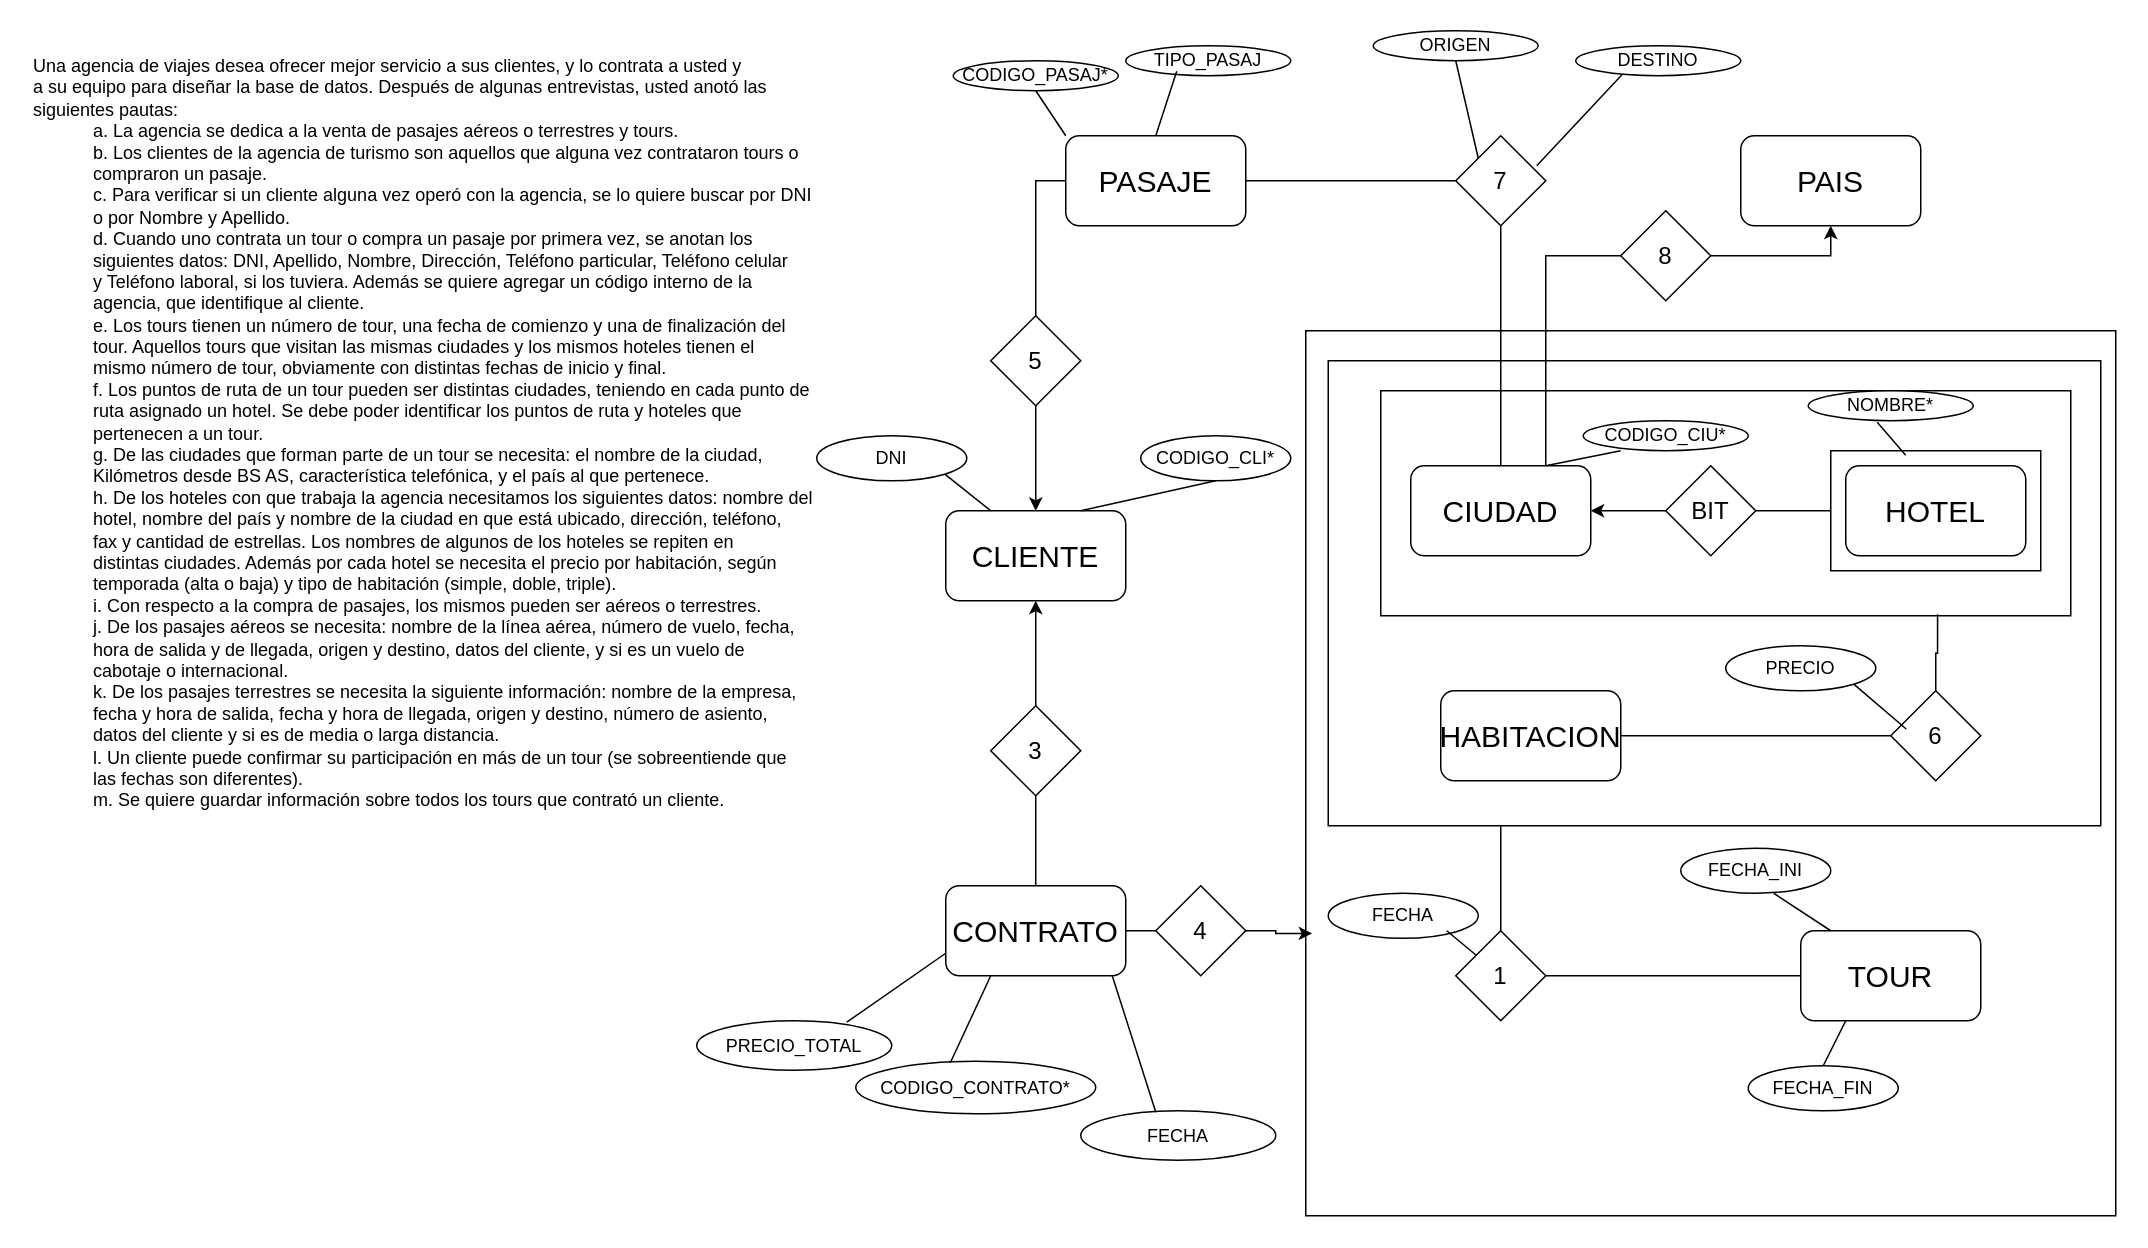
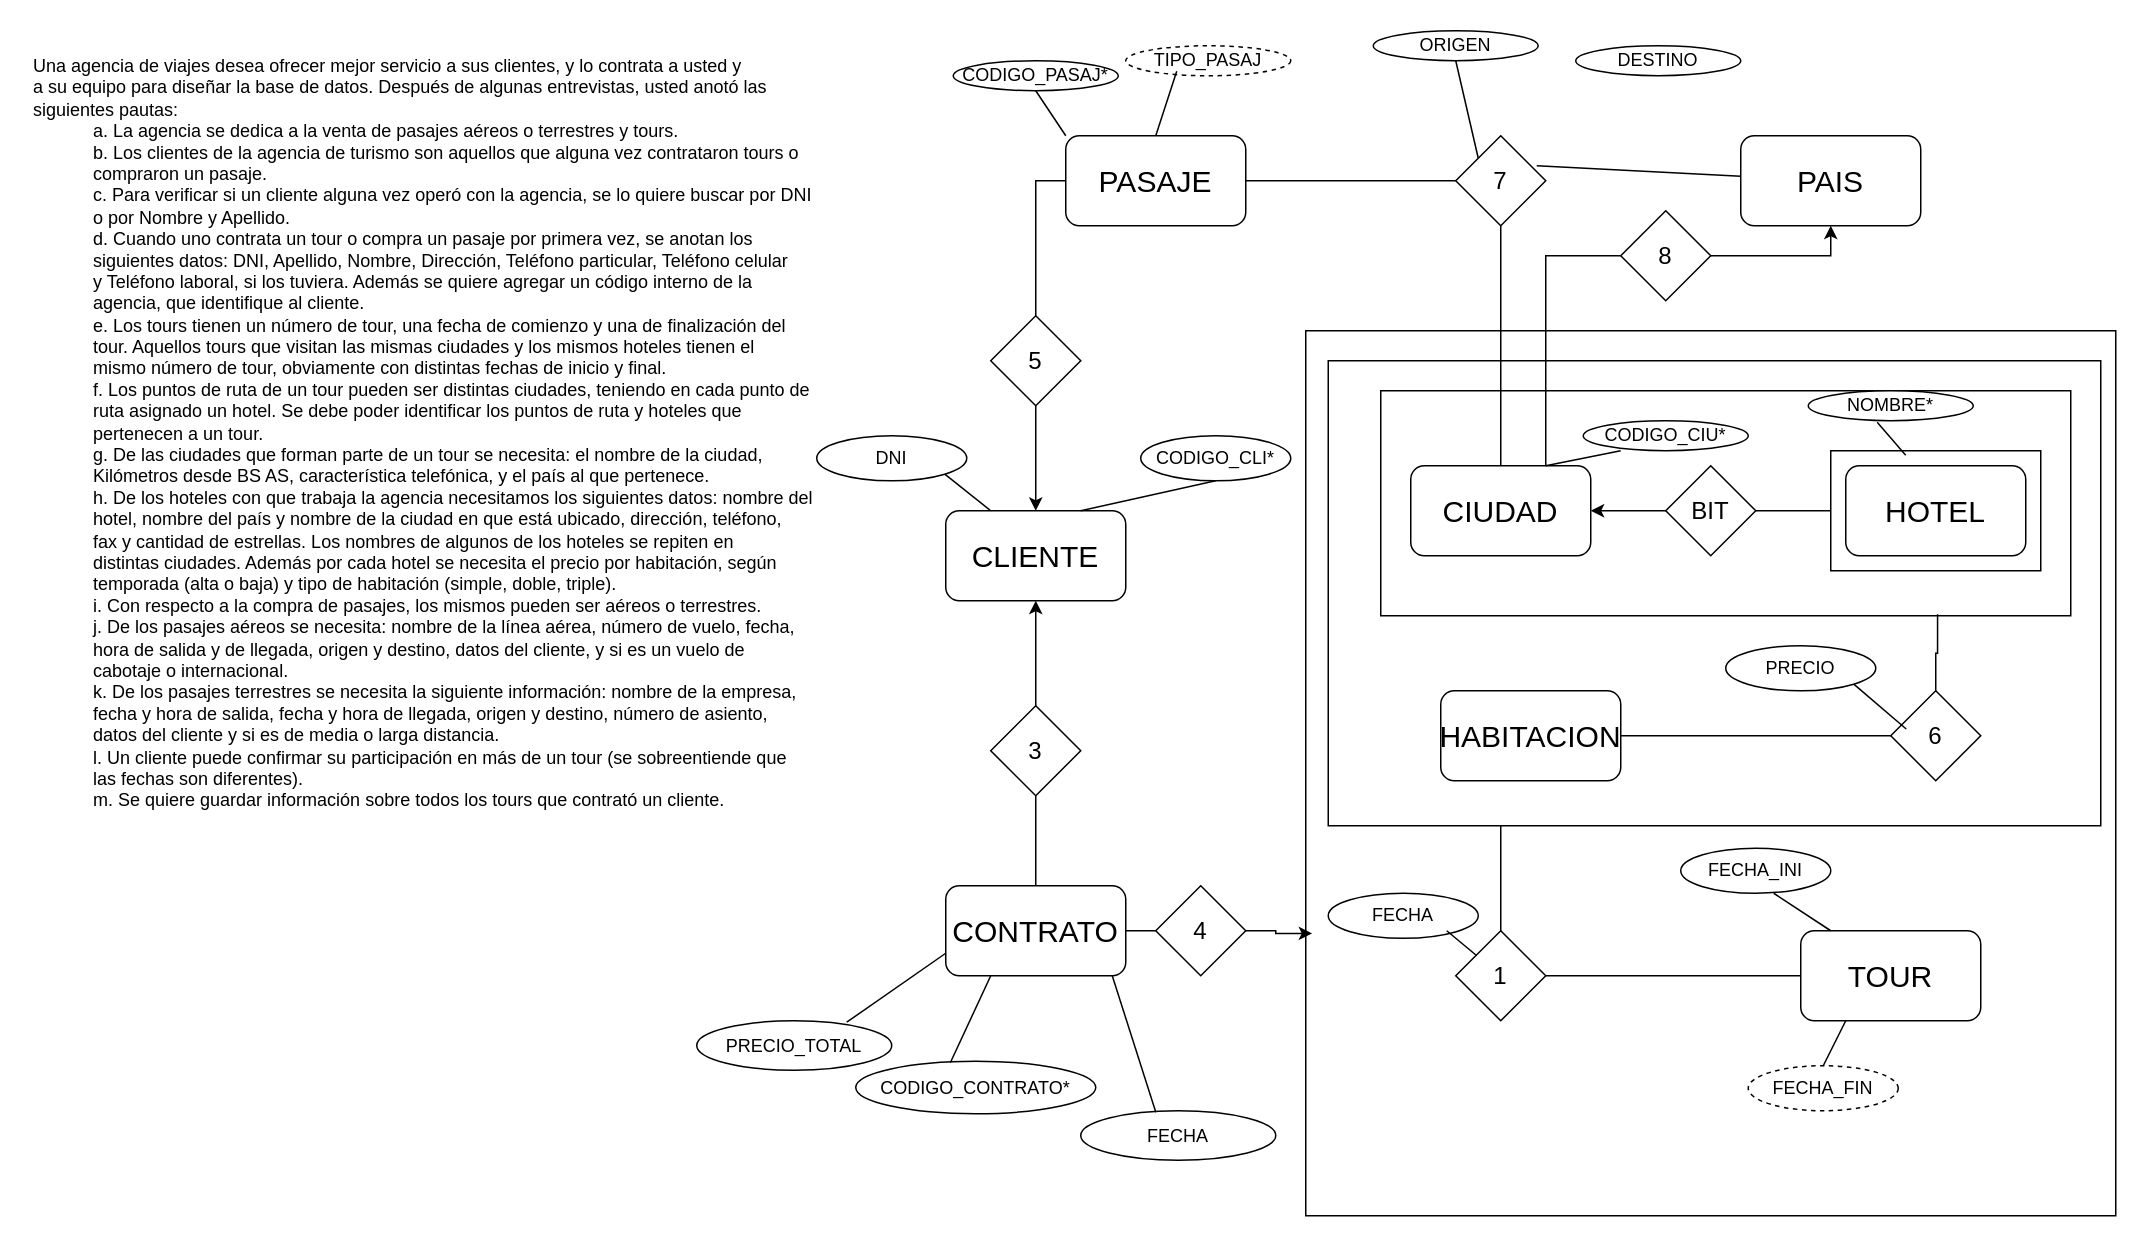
node "TIPO_PASAJ": style solid -> dashed
edge "DESTINO" -- "7": now "PAIS" -- "7"
node "FECHA_FIN": style solid -> dashed
